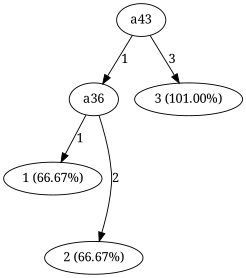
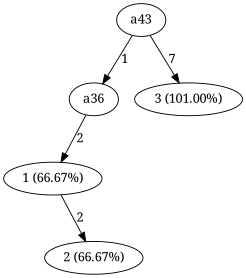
edge "a43" -> "3 (101.00%)": label "3" -> "7"
edge "a36" -> "1 (66.67%)": label "1" -> "2"
edge "a36" -> "2 (66.67%)": now "1 (66.67%)" -> "2 (66.67%)"
